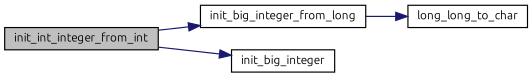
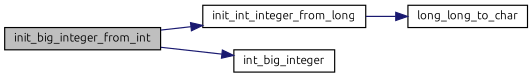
node "init_big_integer_from_long": label "init_big_integer_from_long" -> "init_int_integer_from_long"
node "init_int_integer_from_int": label "init_int_integer_from_int" -> "init_big_integer_from_int"
node "init_big_integer": label "init_big_integer" -> "int_big_integer"
